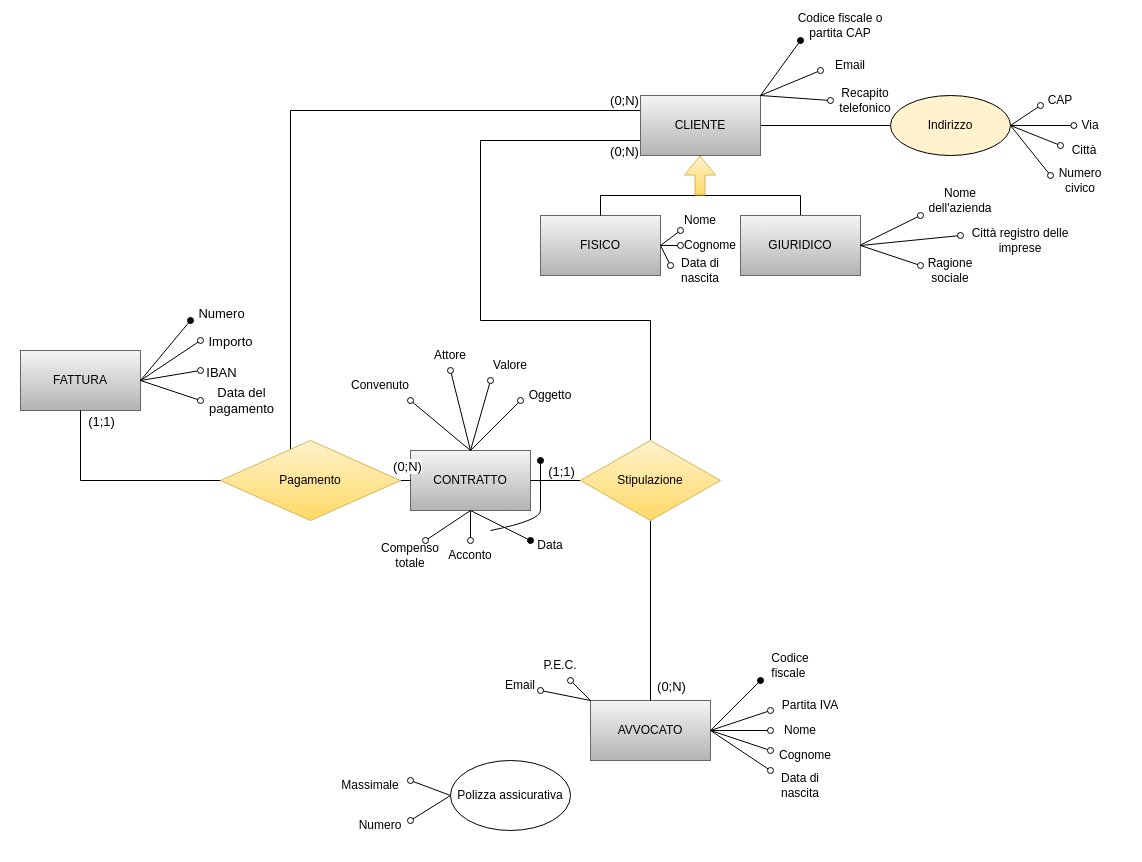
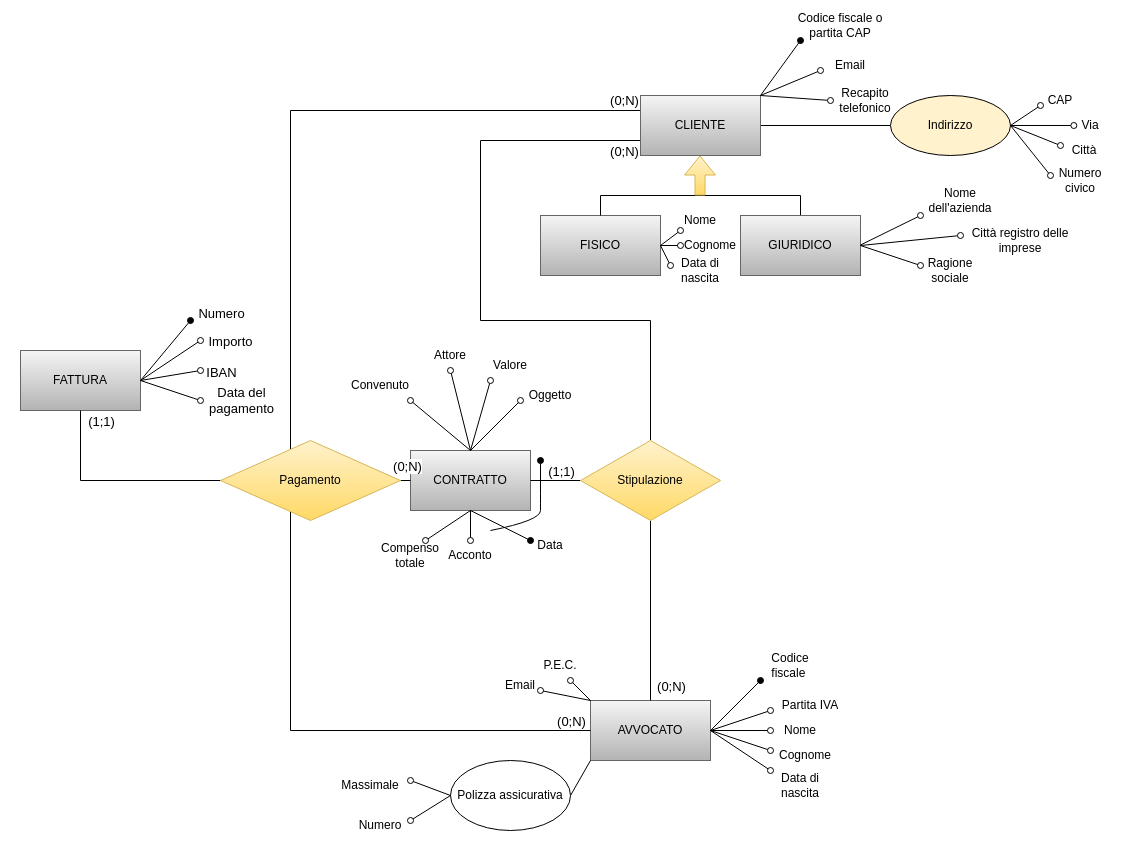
edge "Pagamento" -- "AVVOCATO": added, label "(0;N)"
edge "AVVOCATO" -- "Polizza assicurativa": added
